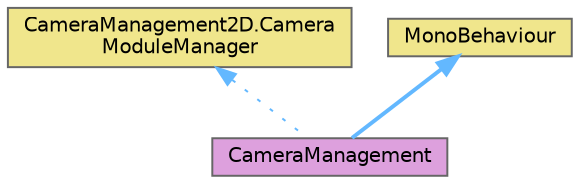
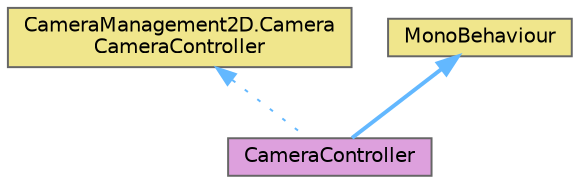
node "CameraManagement2D.Camera ModuleManager": label "CameraManagement2D.Camera ModuleManager" -> "CameraManagement2D.Camera CameraController"
node "CameraManagement": label "CameraManagement" -> "CameraController"
